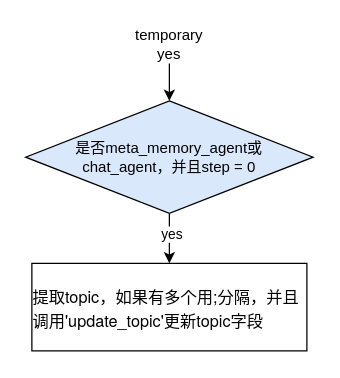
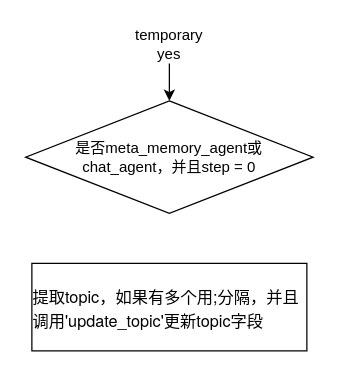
node "是否meta_memory_agent或 chat_agent，并且step = 0": fillcolor #dae8fc -> #ffffff
edge "是否meta_memory_agent或 chat_agent，并且step = 0" -> "提取topic，如果有多个用;分隔，并且调用'update_topic'更新topic字段": removed, label "yes"
